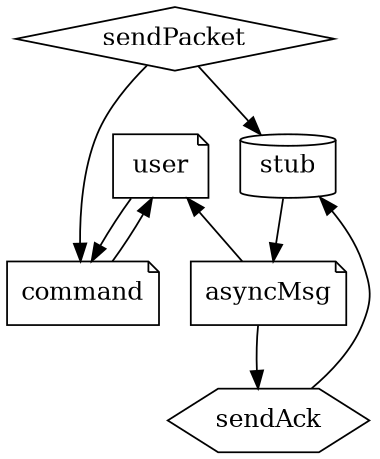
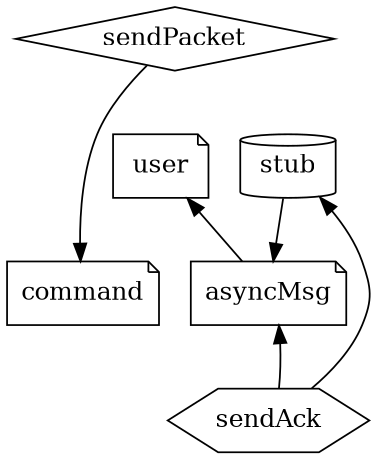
edge "sendPacket" -> "stub": removed
edge "user" -> "command": removed
edge "command" -> "user": removed
edge "asyncMsg" -> "sendAck": reversed
